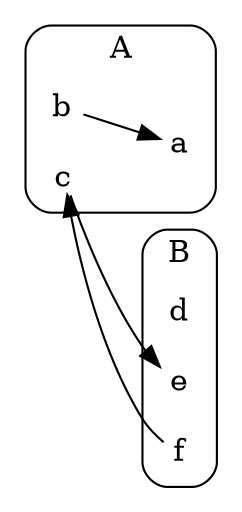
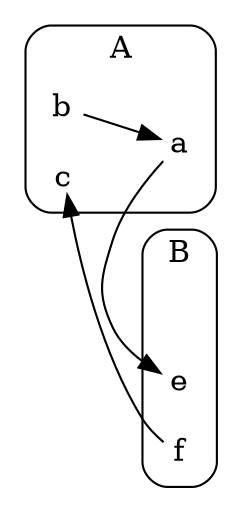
edge "c" -> "e": now "a" -> "e"
node "d": removed
